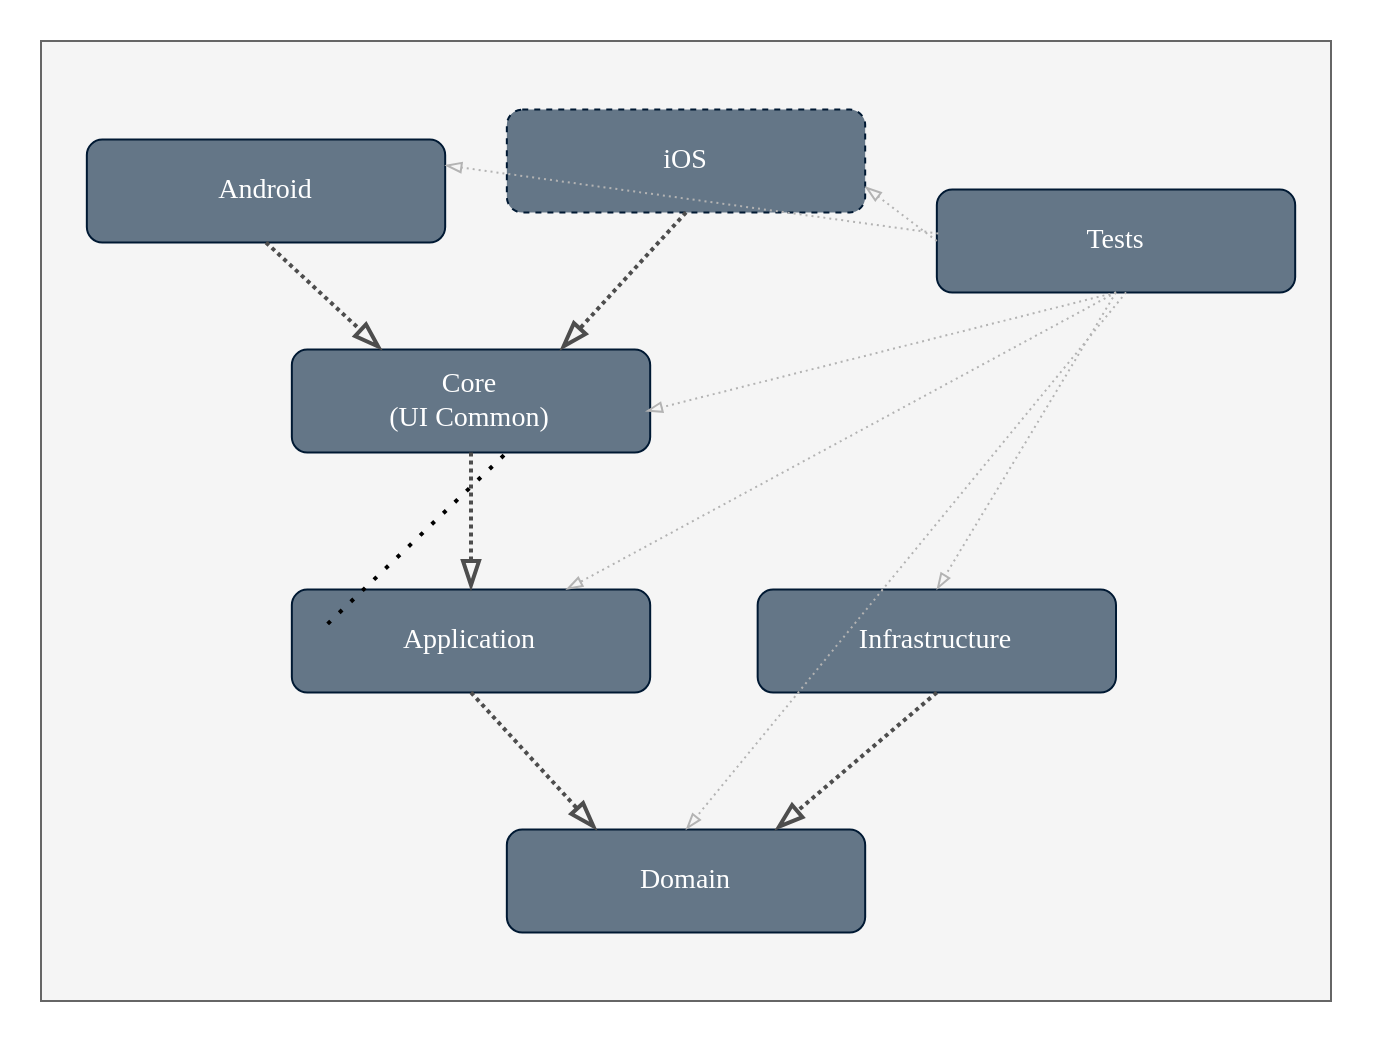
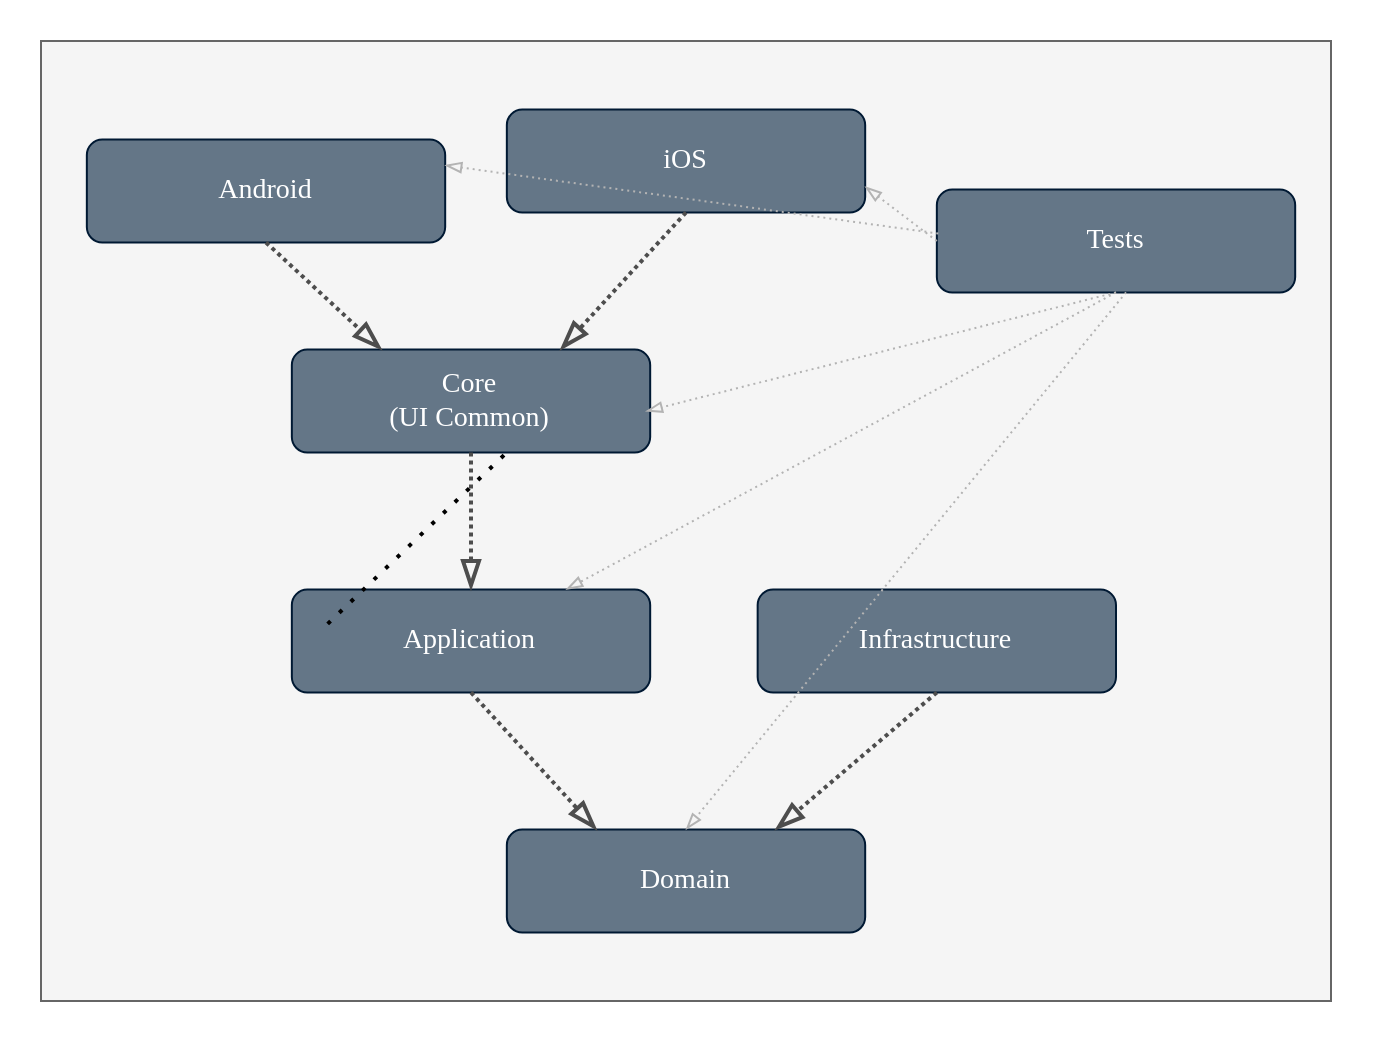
node "iOS": style dashed -> solid
edge "Tests" -> "Infrastructure": removed
